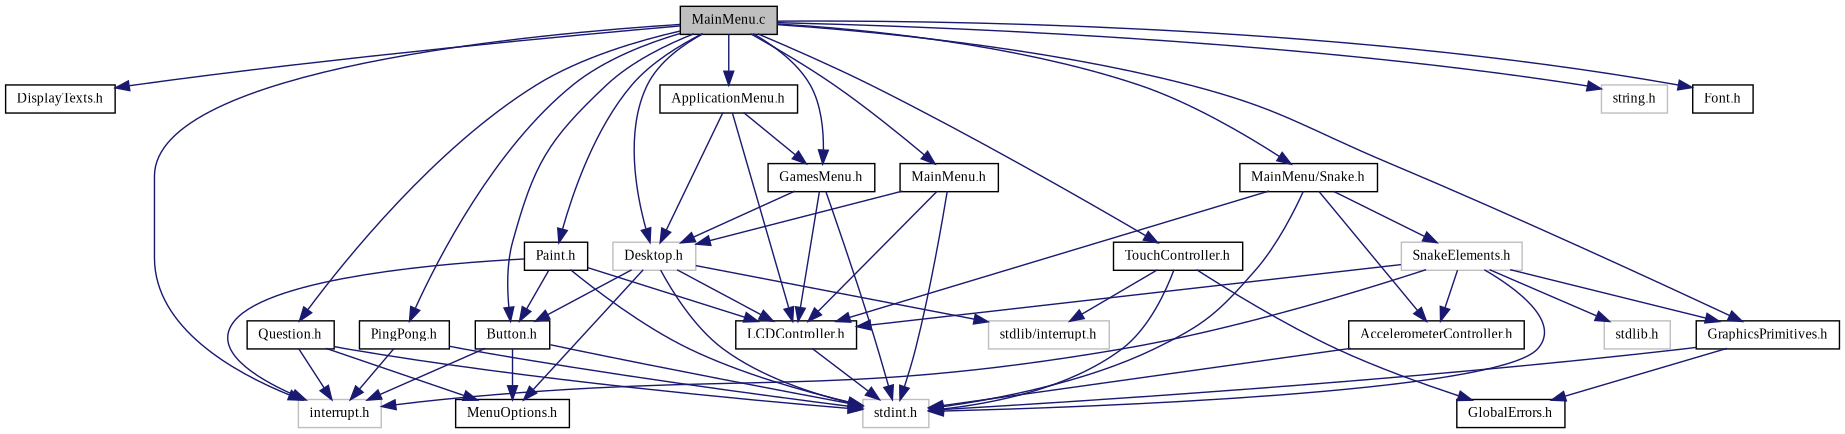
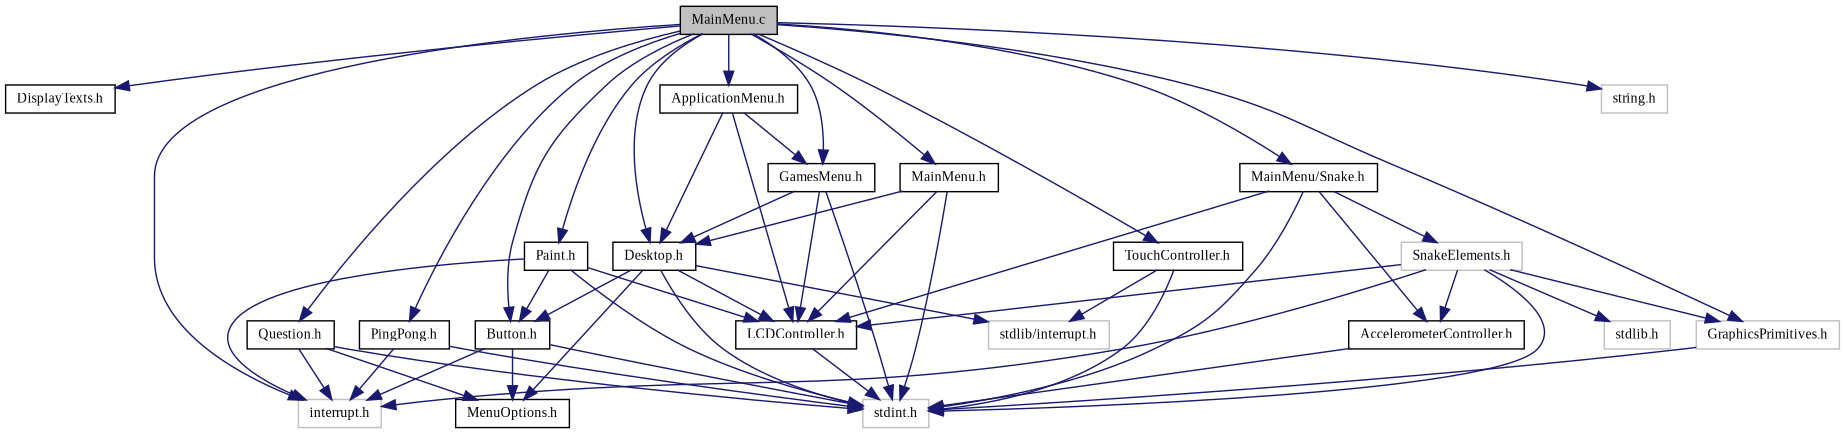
node "Font.h": removed
node "Desktop.h": color grey75 -> black
node "GraphicsPrimitives.h": color black -> grey75
node "GlobalErrors.h": removed
